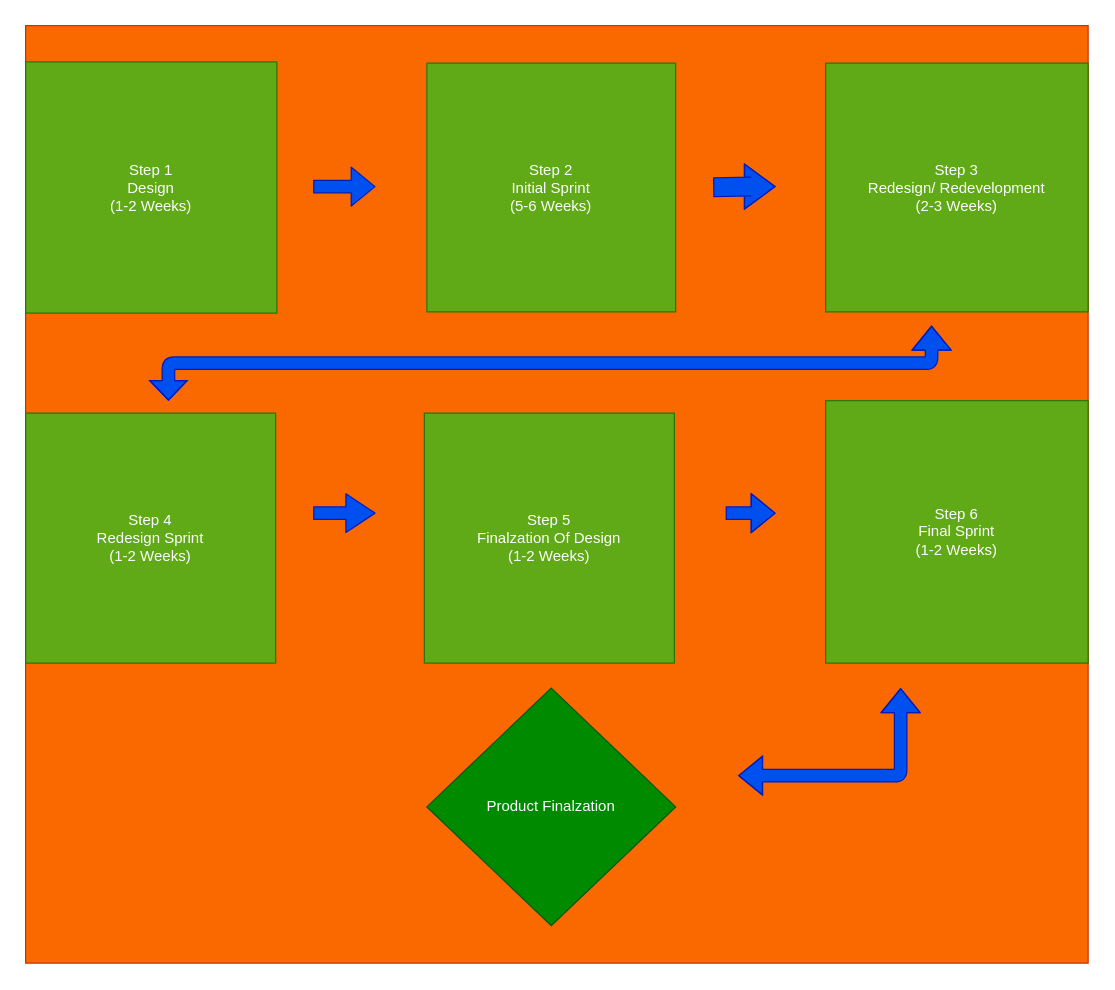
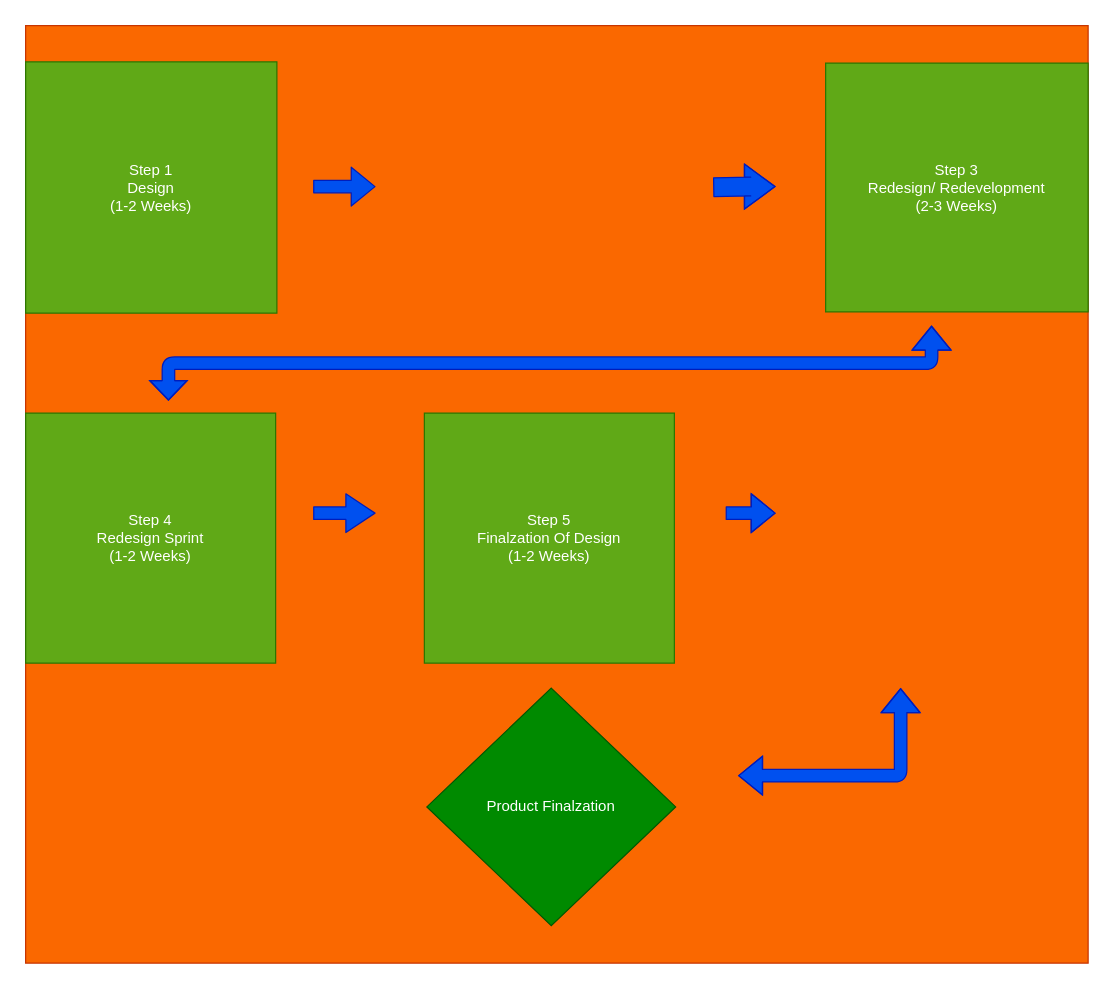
node "Step 2 Initial Sprint (5-6 Weeks)": removed
node "Step 6 Final Sprint (1-2 Weeks)": removed
